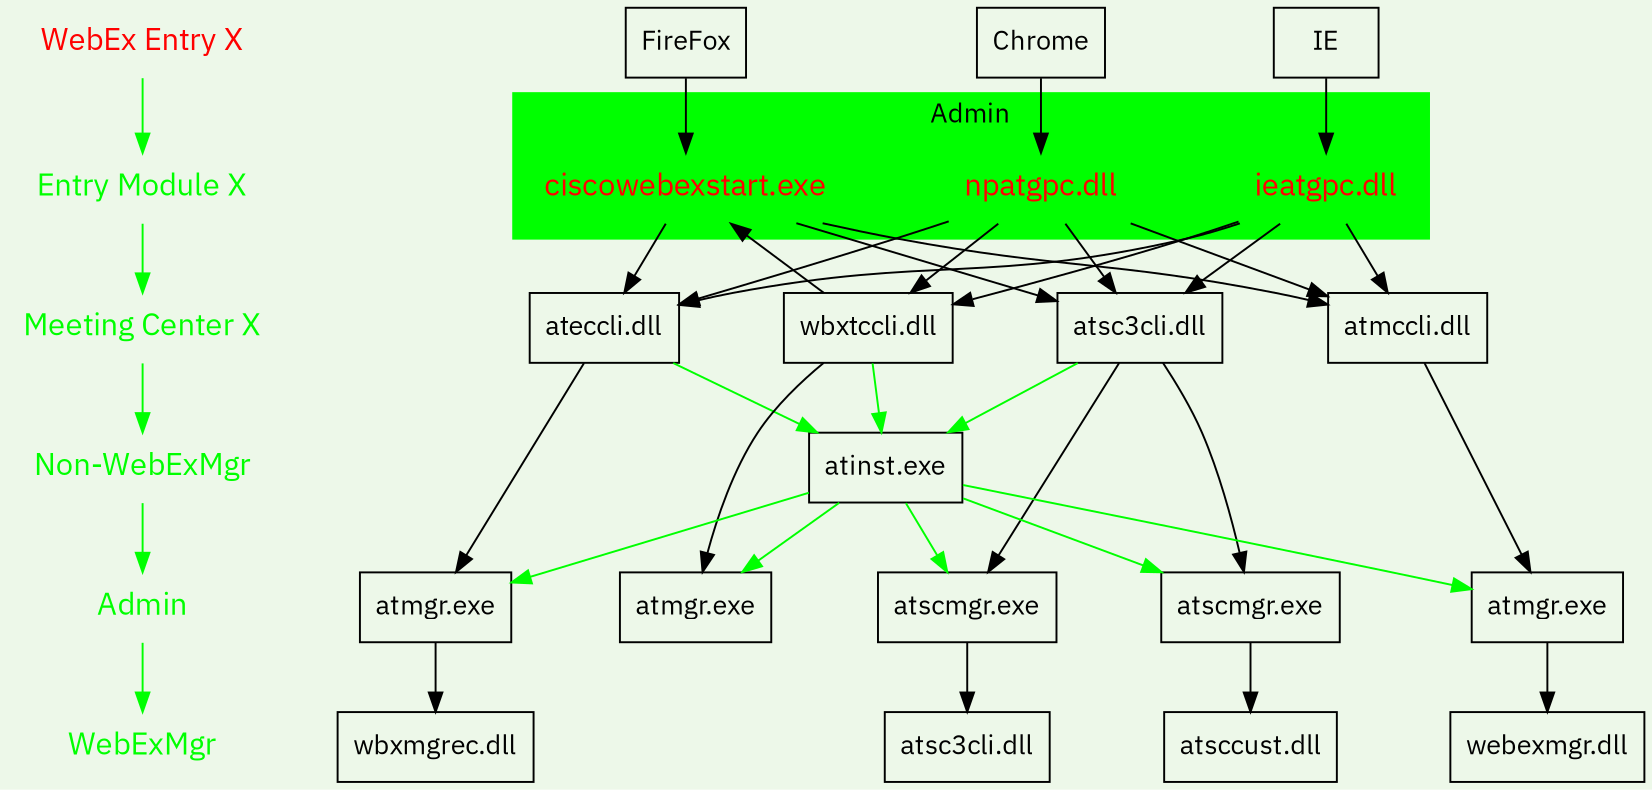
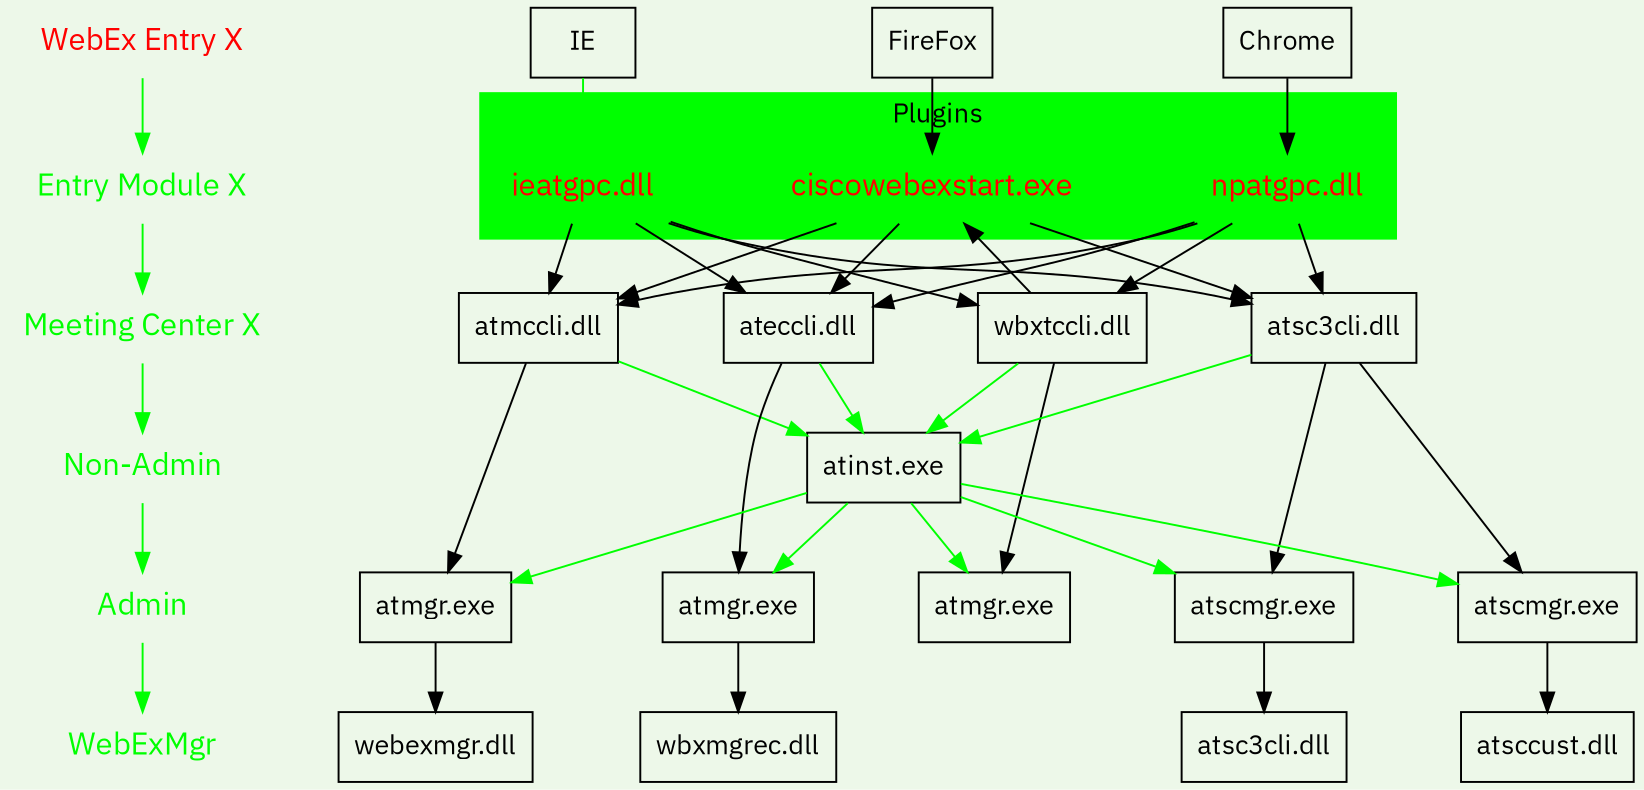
edge "IE" -> "ieatgpc.dll": color black -> green
cluster "Admin": label "Admin" -> "Plugins"
edge "atmccli.dll" -> "atinst.exe": added
node "Non-WebExMgr": label "Non-WebExMgr" -> "Non-Admin"
